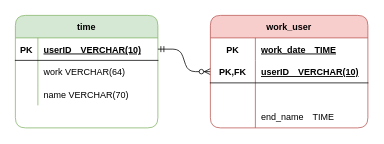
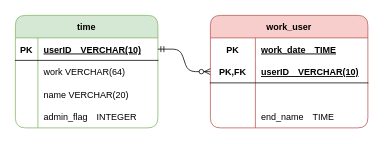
node "name VERCHAR(70)": label "name VERCHAR(70)" -> "name VERCHAR(20)"
node "admin_flag INTEGER": added
